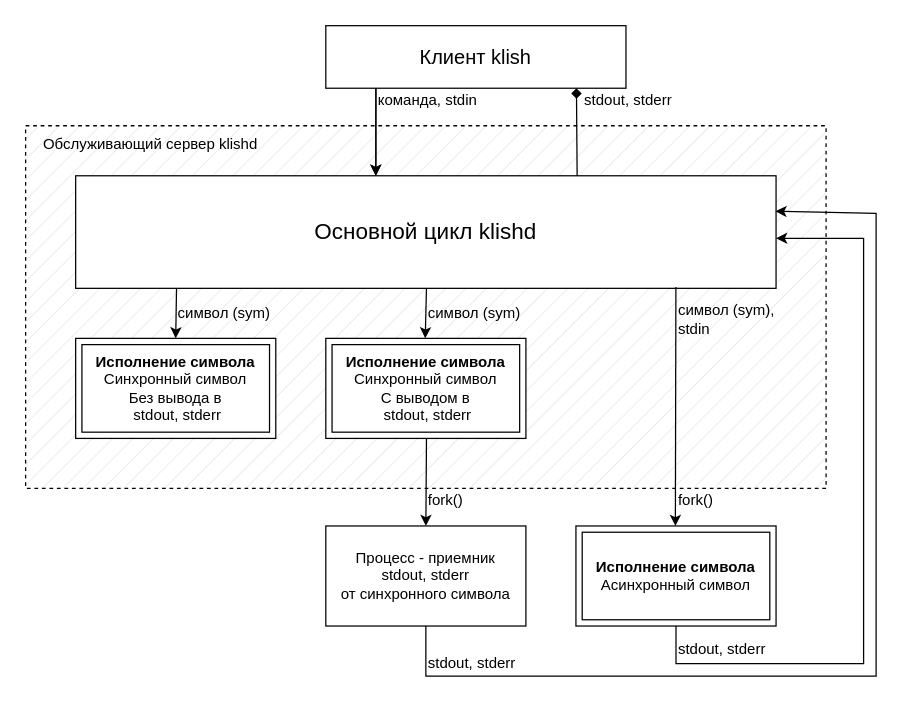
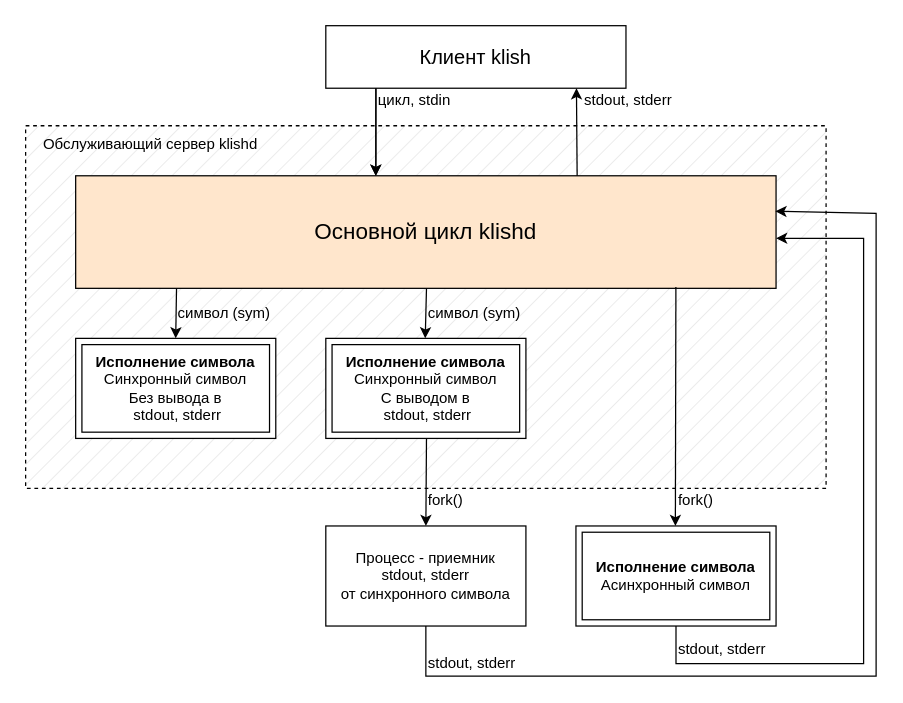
edge "Основной цикл klishd" -> "Клиент klish": arrowhead diamond -> classic
node "команда, stdin": label "команда, stdin" -> "цикл, stdin"
node "Основной цикл klishd": fillcolor #ffffff -> #ffe6cc
node "символ (sym), stdin": removed
